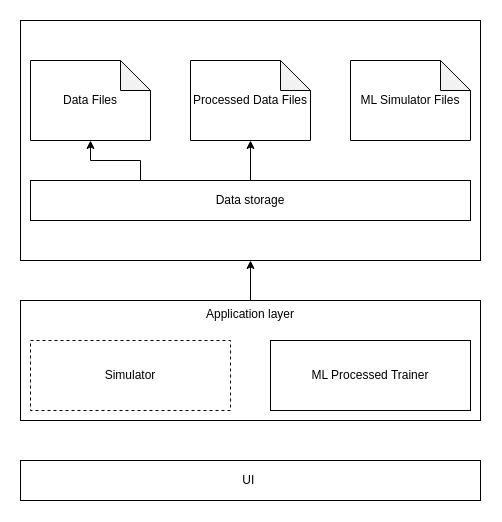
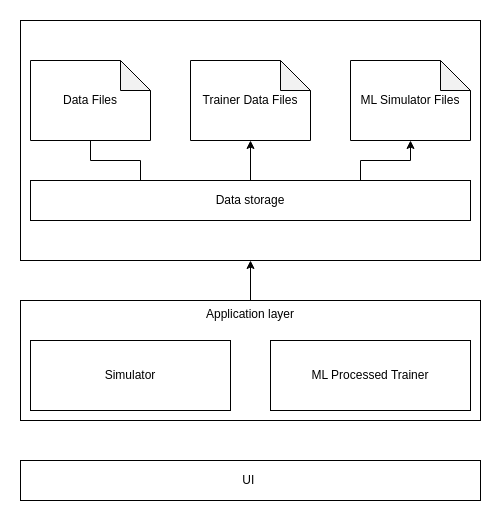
node "Processed Data Files": label "Processed Data Files" -> "Trainer Data Files"
edge "Data storage" -> "Data Files": arrowhead classic -> none
edge "Data storage" -> "ML Simulator Files": added
node "Simulator": style dashed -> solid
